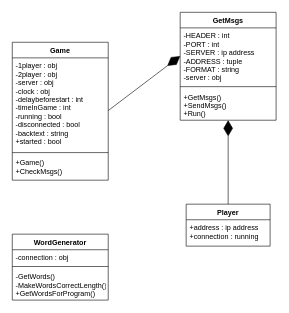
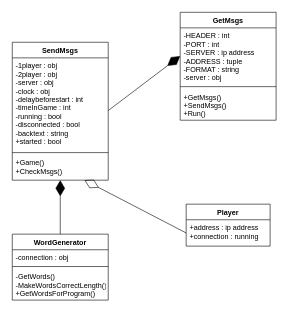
node "Game": label "Game" -> "SendMsgs"
edge "Player" -> "+GetMsgs() +SendMsgs() +Run()": removed
edge "WordGenerator" -> "+Game() +CheckMsgs()": added
edge "+address : ip address +connection : running" -> "+Game() +CheckMsgs()": added
